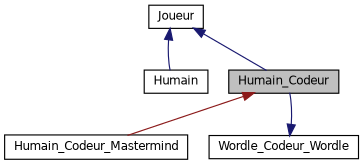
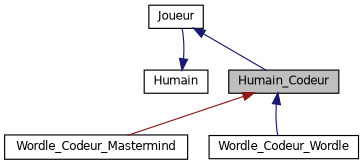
edge "Humain" -> "Joueur": reversed
edge "Humain_Codeur" -> "Wordle_Codeur_Wordle": reversed
node "Humain_Codeur_Mastermind": label "Humain_Codeur_Mastermind" -> "Wordle_Codeur_Mastermind"
